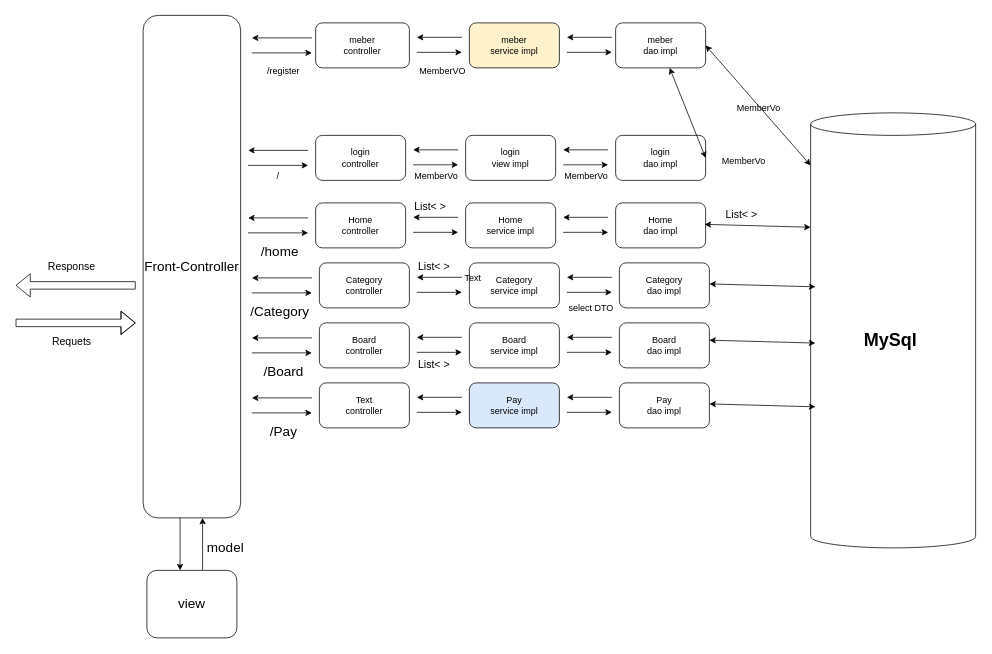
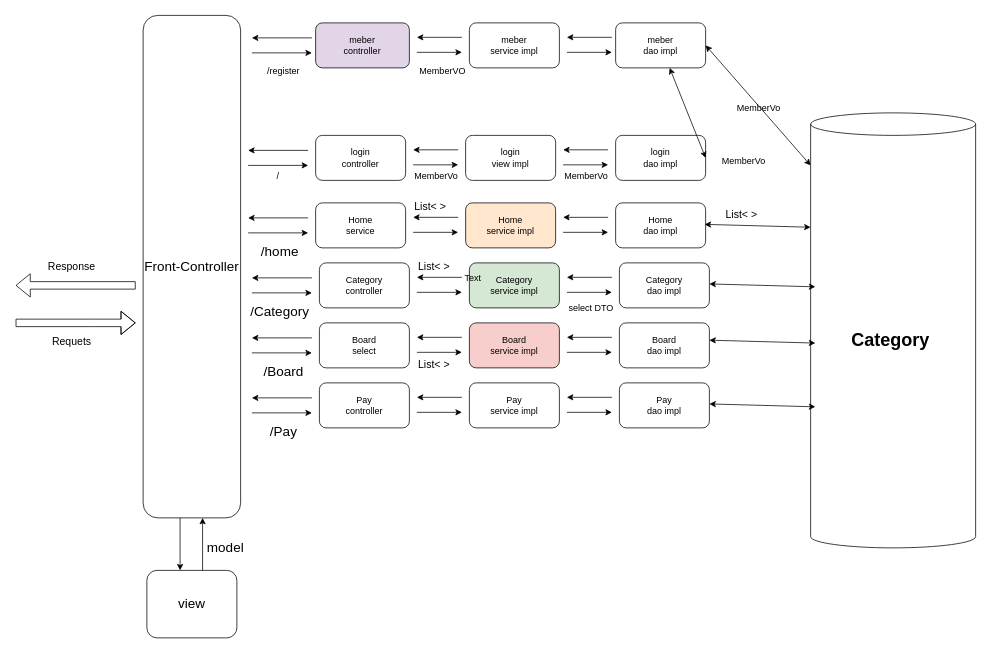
node "meber controller": fillcolor #ffffff -> #e1d5e7
node "meber service impl": fillcolor #fff2cc -> #ffffff
node "Home controller": label "Home controller" -> "Home service"
node "Home service impl": fillcolor #ffffff -> #ffe6cc
node "Category service impl": fillcolor #ffffff -> #d5e8d4
node "MySql": label "MySql" -> "Category"
node "Board controller": label "Board controller" -> "Board select"
node "Board service impl": fillcolor #ffffff -> #f8cecc
node "Text controller": label "Text controller" -> "Pay controller"
node "Pay service impl": fillcolor #dae8fc -> #ffffff
